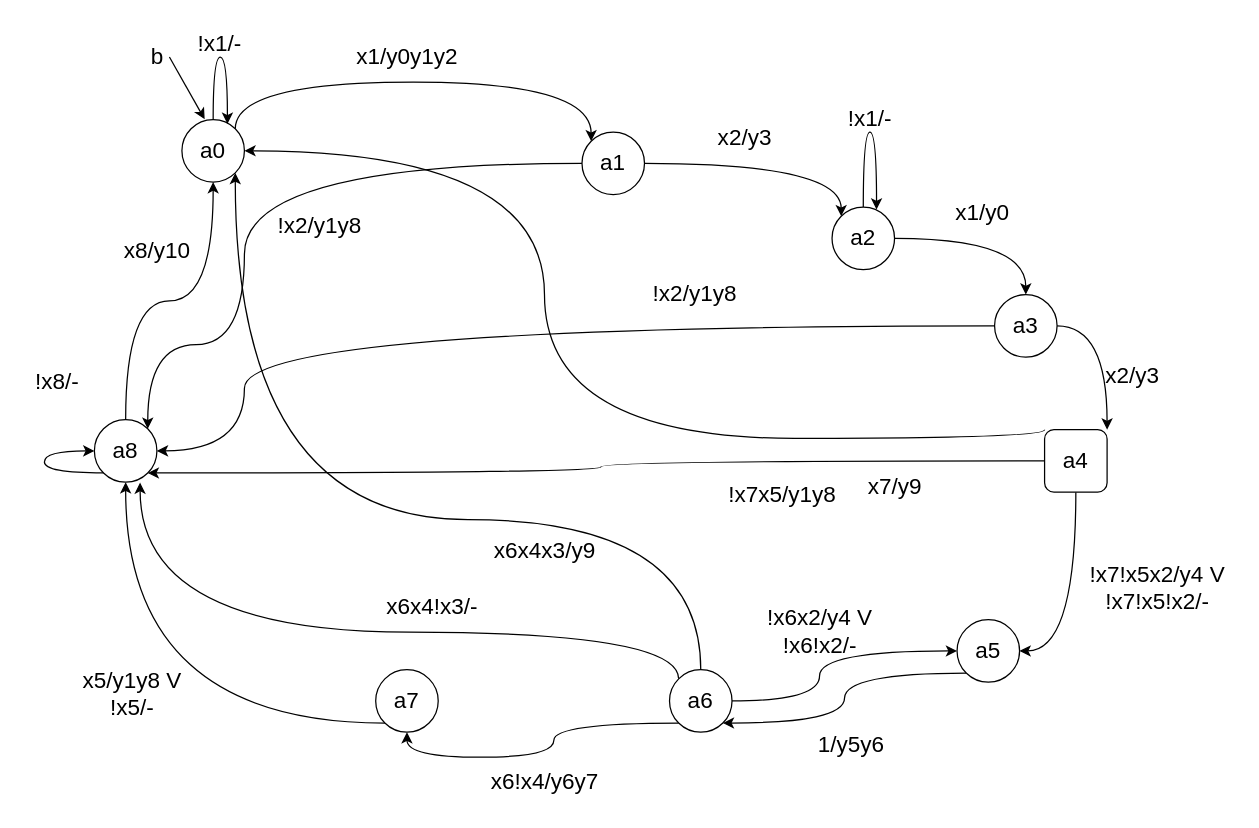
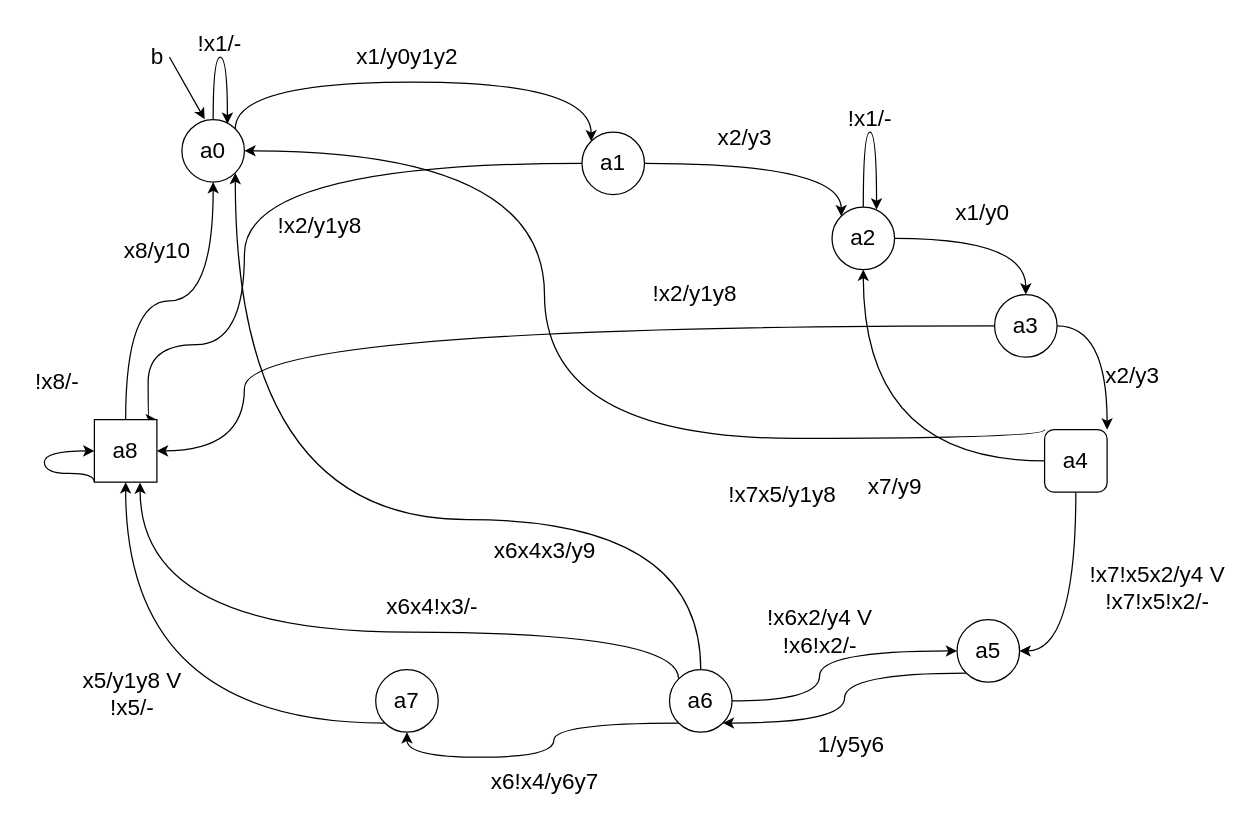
node "a8": shape ellipse -> rectangle
edge "a4" -> "a8": now "a4" -> "a2"
